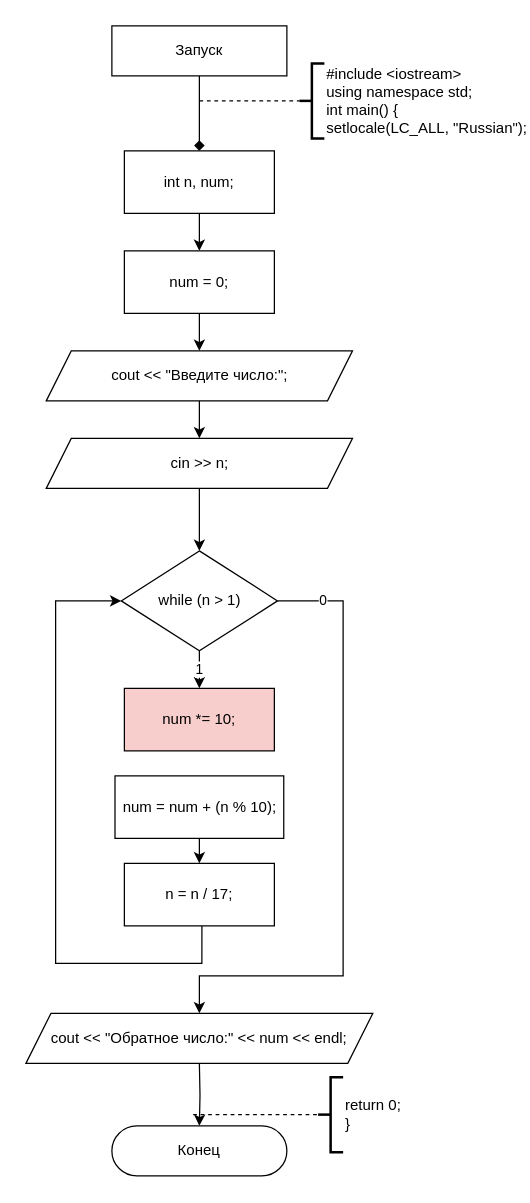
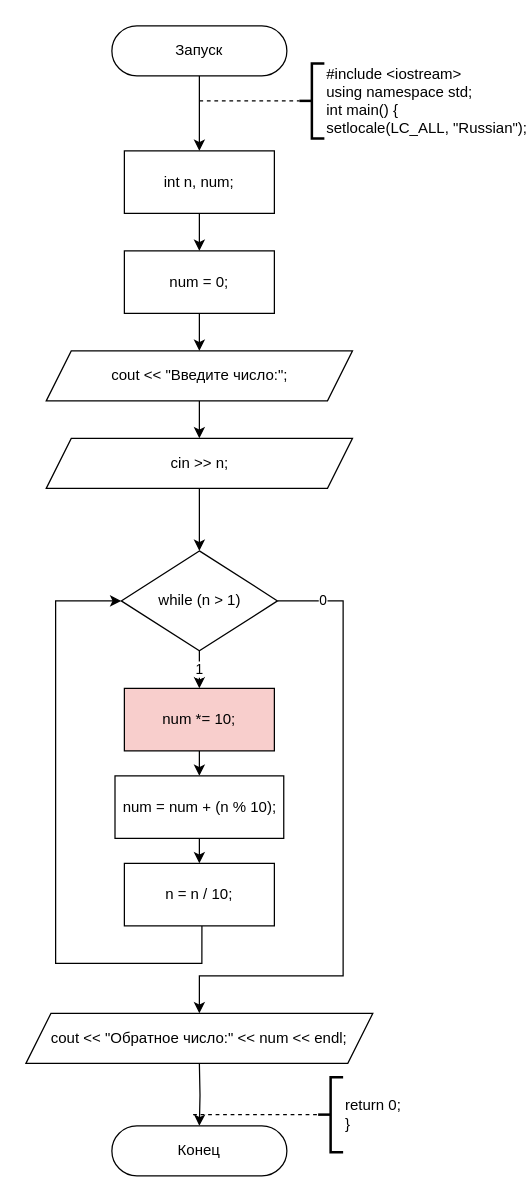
node "Запуск": shape rectangle -> rounded rectangle
edge "Запуск" -> "int n, num;": arrowhead diamond -> classic
edge "num *= 10;" -> "num = num + (n % 10);": added
node "n = n / 17;": label "n = n / 17;" -> "n = n / 10;"
